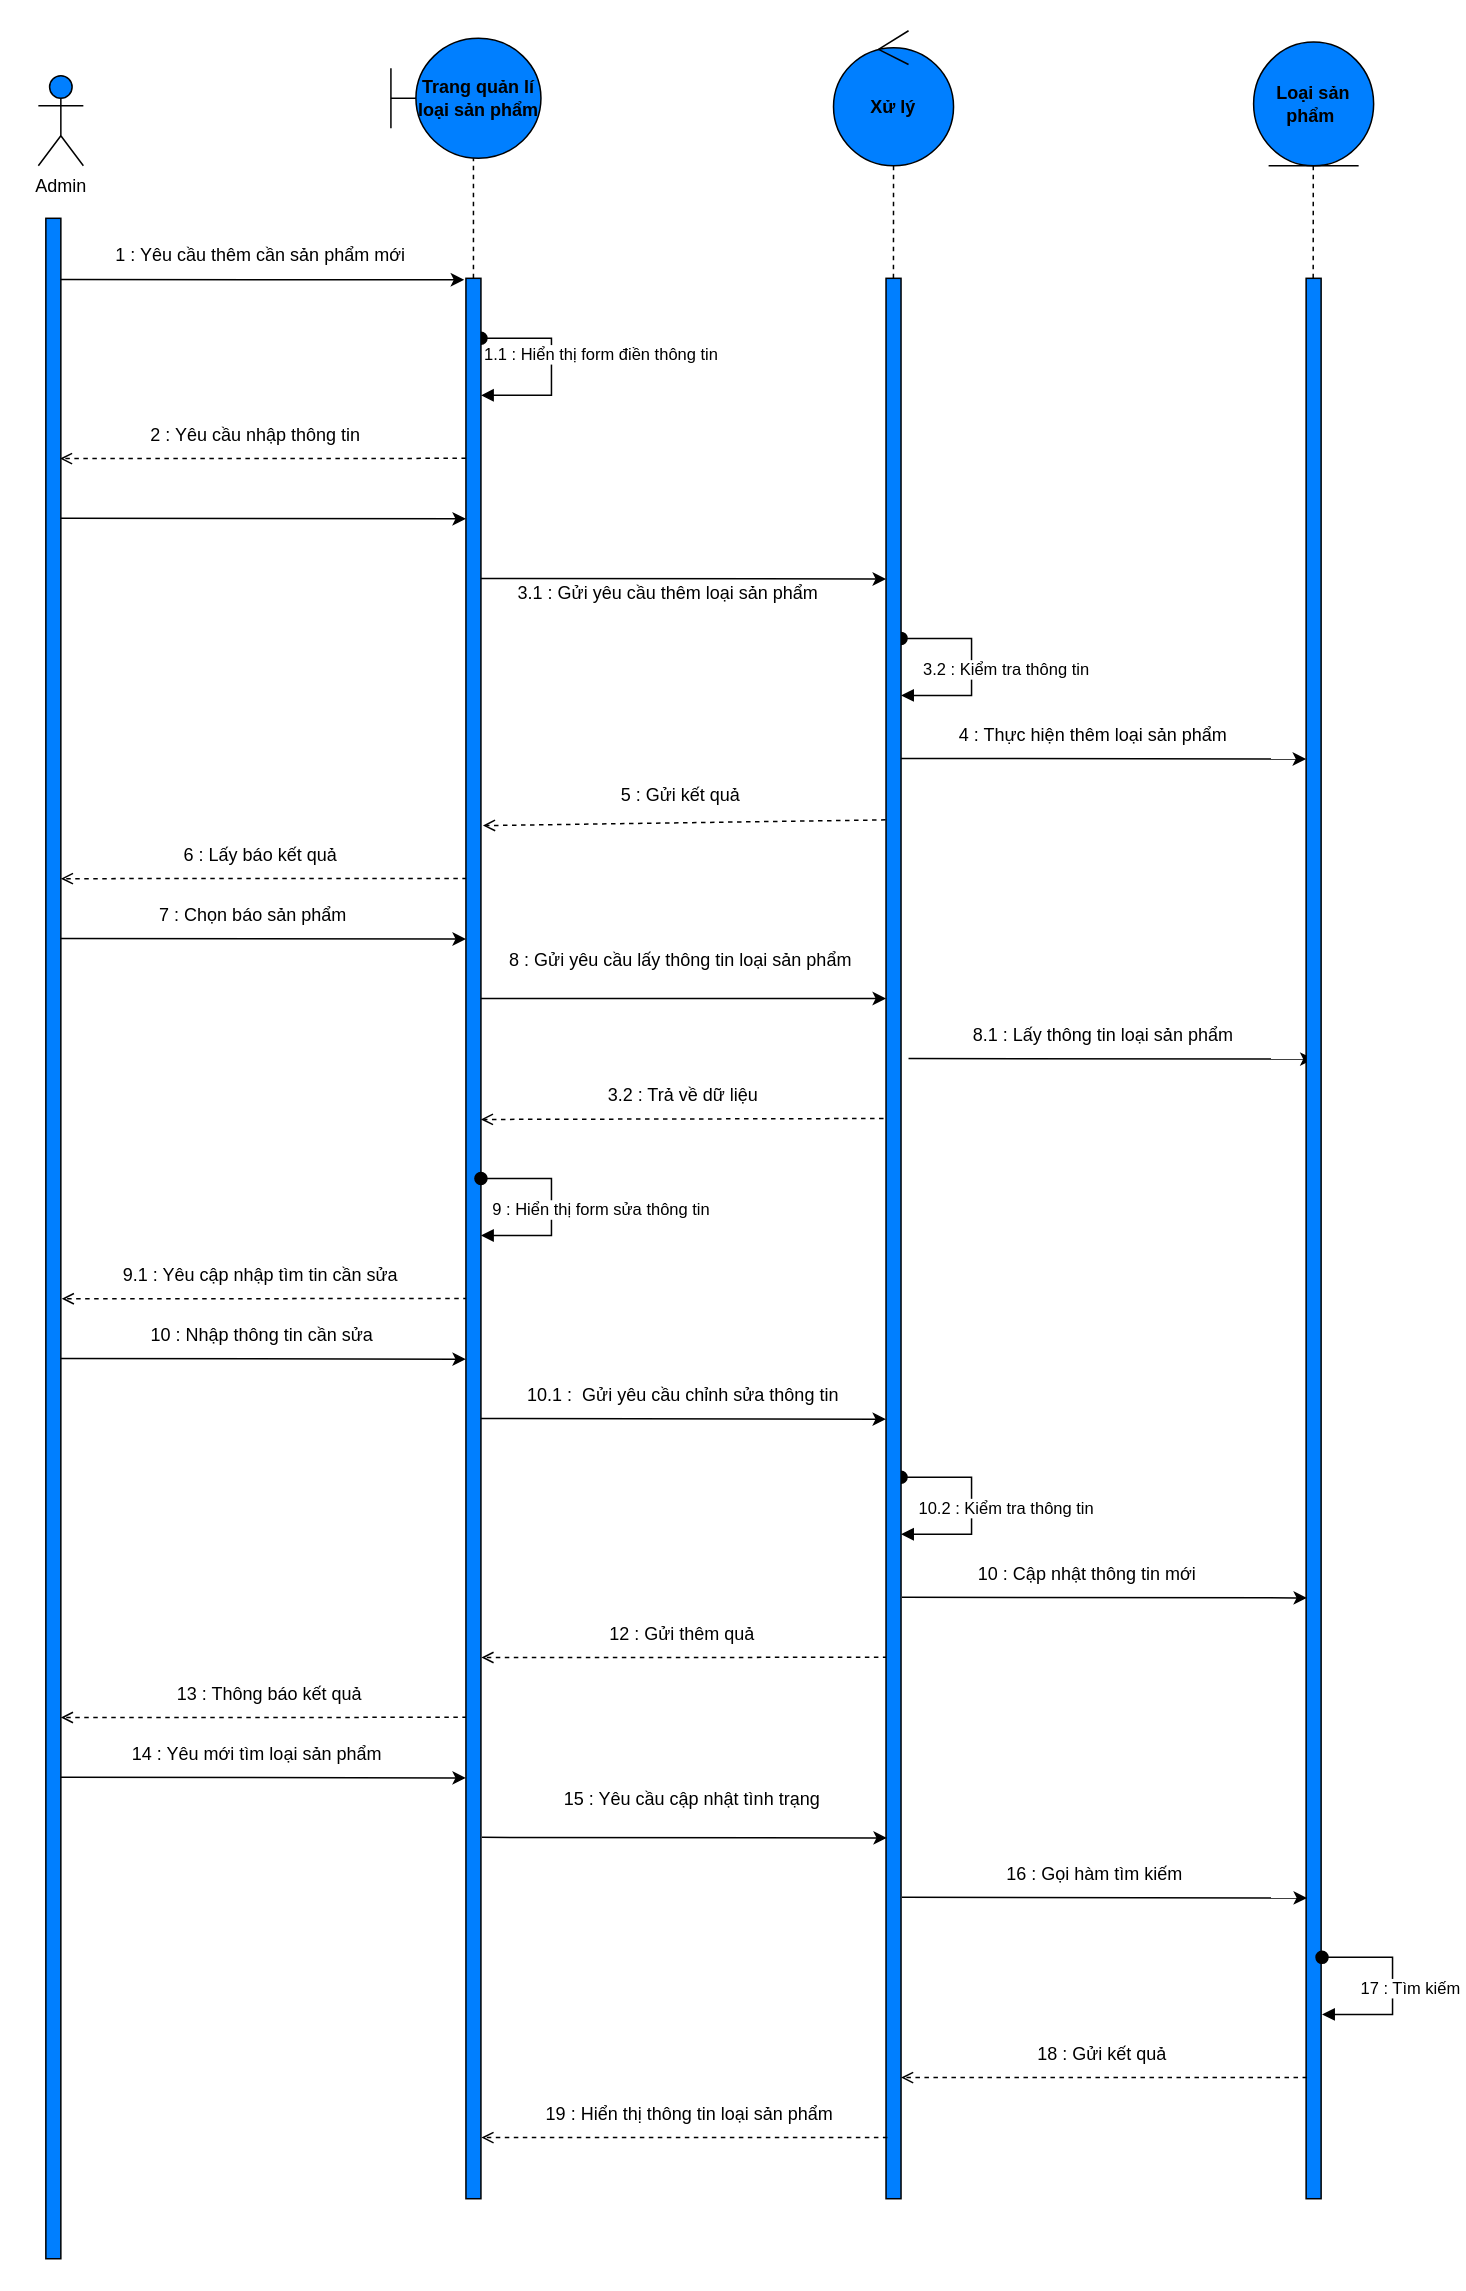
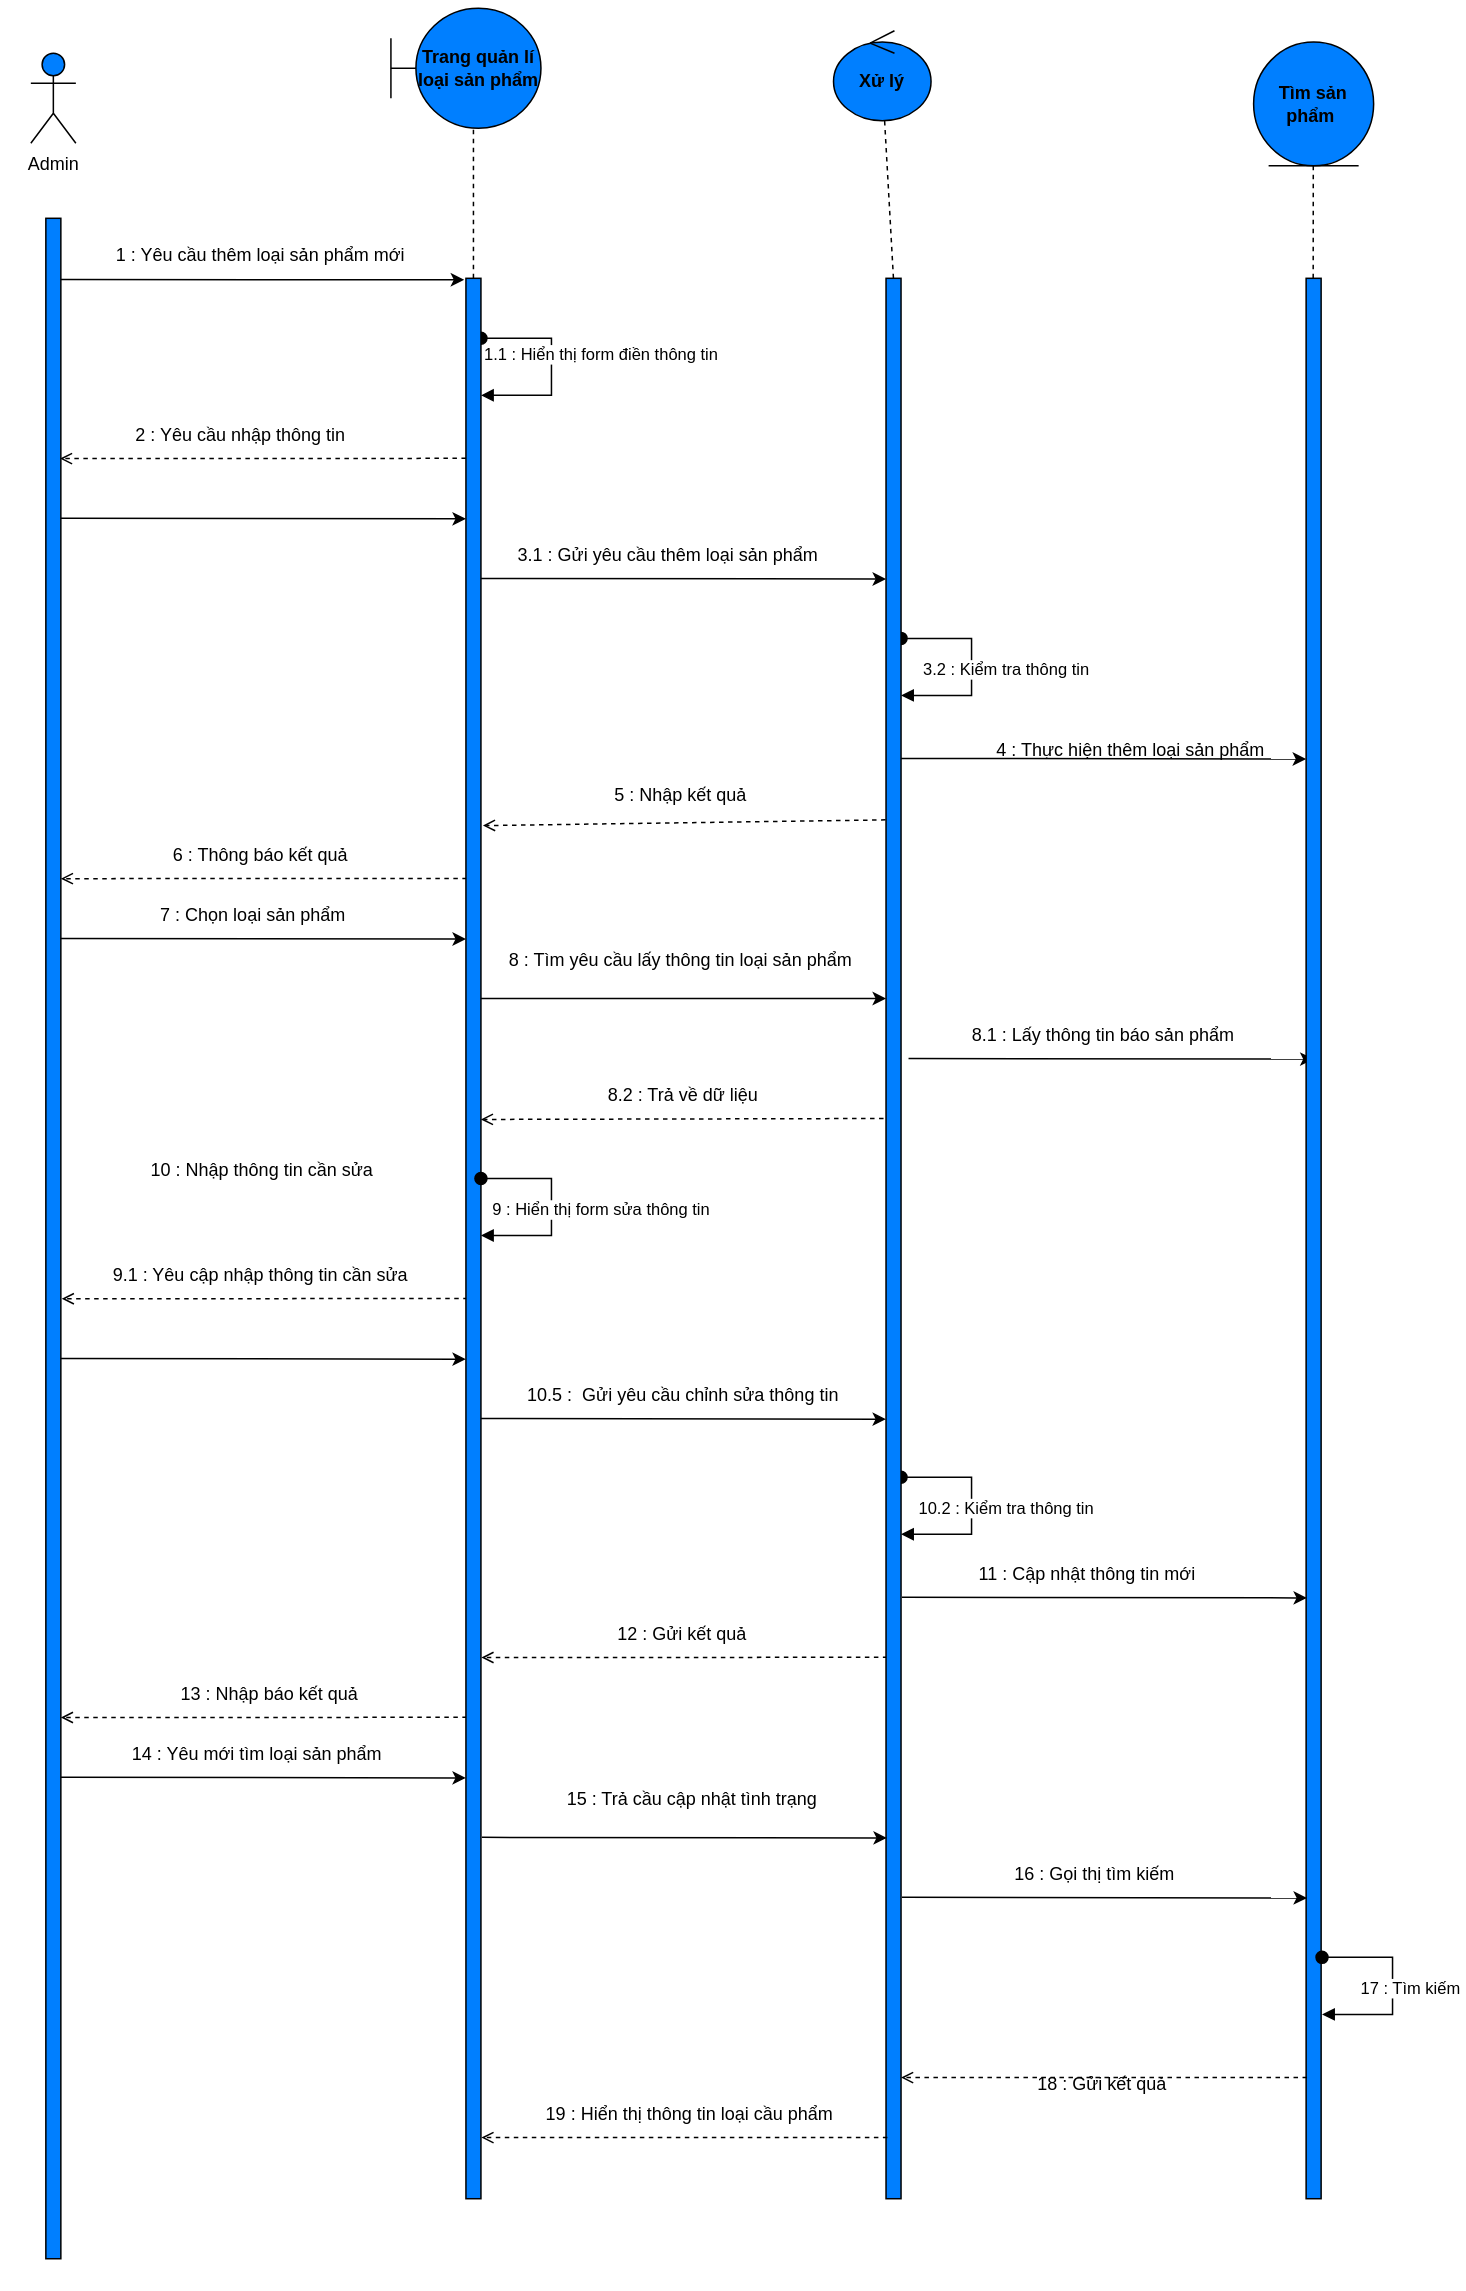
node "Trang quản lí loại sản phẩm": moved (466, 98) -> (466, 68)
node "Xử lý": size 120x135 -> 98x90
node "Loại sản phẩm": label "Loại sản phẩm" -> "Tìm sản phẩm"
node "Admin": moved (61, 121) -> (53, 98)
node "1 : Yêu cầu thêm cần sản phẩm mới": label "1 : Yêu cầu thêm cần sản phẩm mới" -> "1 : Yêu cầu thêm loại sản phẩm mới"
node "2 : Yêu cầu nhập thông tin": moved (256, 436) -> (241, 436)
node "3.1 : Gửi yêu cầu thêm loại sản phẩm": moved (668, 593) -> (668, 556)
node "4 : Thực hiện thêm loại sản phẩm": moved (1096, 736) -> (1133, 751)
node "5 : Gửi kết quả": label "5 : Gửi kết quả" -> "5 : Nhập kết quả"
node "6 : Lấy báo kết quả": label "6 : Lấy báo kết quả" -> "6 : Thông báo kết quả"
node "7 : Chọn báo sản phẩm": label "7 : Chọn báo sản phẩm" -> "7 : Chọn loại sản phẩm"
node "8 : Gửi yêu cầu lấy thông tin loại sản phẩm": label "8 : Gửi yêu cầu lấy thông tin loại sản phẩm" -> "8 : Tìm yêu cầu lấy thông tin loại sản phẩm"
node "8.1 : Lấy thông tin loại sản phẩm": label "8.1 : Lấy thông tin loại sản phẩm" -> "8.1 : Lấy thông tin báo sản phẩm"
node "3.2 : Trả về dữ liệu": label "3.2 : Trả về dữ liệu" -> "8.2 : Trả về dữ liệu"
node "9.1 : Yêu cập nhập tìm tin cần sửa": label "9.1 : Yêu cập nhập tìm tin cần sửa" -> "9.1 : Yêu cập nhập thông tin cần sửa"
node "10 : Nhập thông tin cần sửa": moved (264, 1336) -> (264, 1171)
node "10.1 : Gửi yêu cầu chỉnh sửa thông tin": label "10.1 : Gửi yêu cầu chỉnh sửa thông tin" -> "10.5 : Gửi yêu cầu chỉnh sửa thông tin"
node "10 : Cập nhật thông tin mới": label "10 : Cập nhật thông tin mới" -> "11 : Cập nhật thông tin mới"
node "12 : Gửi thêm quả": label "12 : Gửi thêm quả" -> "12 : Gửi kết quả"
node "13 : Thông báo kết quả": label "13 : Thông báo kết quả" -> "13 : Nhập báo kết quả"
node "15 : Yêu cầu cập nhật tình trạng": label "15 : Yêu cầu cập nhật tình trạng" -> "15 : Trả cầu cập nhật tình trạng"
node "16 : Gọi hàm tìm kiếm": label "16 : Gọi hàm tìm kiếm" -> "16 : Gọi thị tìm kiếm"
node "18 : Gửi kết quả": moved (1104, 2054) -> (1104, 2084)
node "19 : Hiển thị thông tin loại sản phẩm": label "19 : Hiển thị thông tin loại sản phẩm" -> "19 : Hiển thị thông tin loại cầu phẩm"
